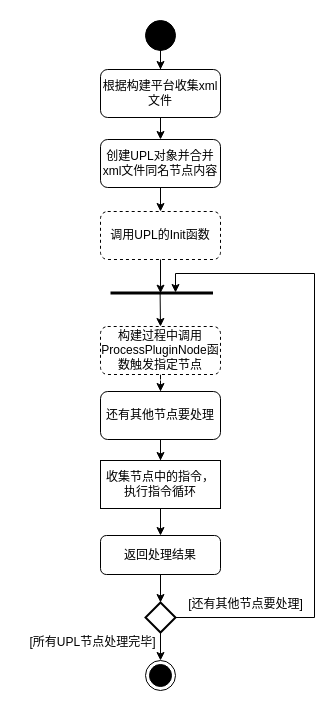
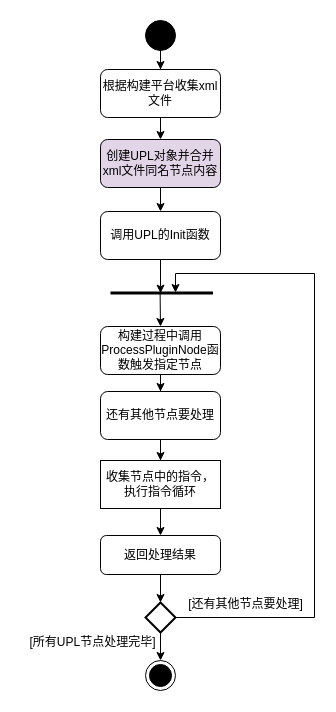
node "创建UPL对象并合并xml文件同名节点内容": fillcolor #ffffff -> #e1d5e7
node "调用UPL的Init函数": style dashed -> solid
node "构建过程中调用ProcessPluginNode函数触发指定节点": style dashed -> solid
edge "构建过程中调用ProcessPluginNode函数触发指定节点" -> "还有其他节点要处理": style dashed -> solid
